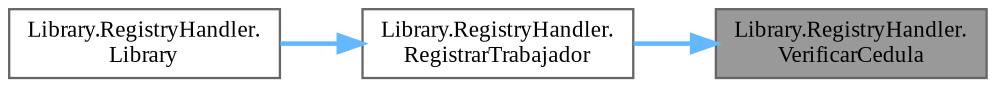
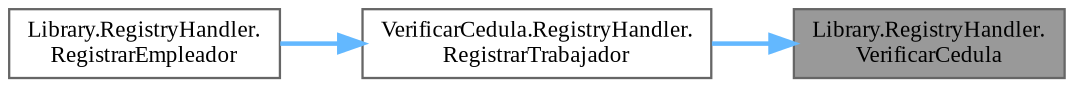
node "Library.RegistryHandler. Library": label "Library.RegistryHandler. Library" -> "Library.RegistryHandler. RegistrarEmpleador"
node "Library.RegistryHandler. RegistrarTrabajador": label "Library.RegistryHandler. RegistrarTrabajador" -> "VerificarCedula.RegistryHandler. RegistrarTrabajador"
